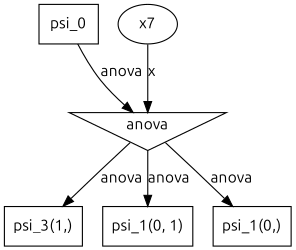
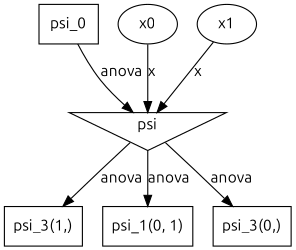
node "x7": label "x7" -> "x0"
node "x1": added
node "anova": label "anova" -> "psi"
node "psi_1(0,)": label "psi_1(0,)" -> "psi_3(0,)"
